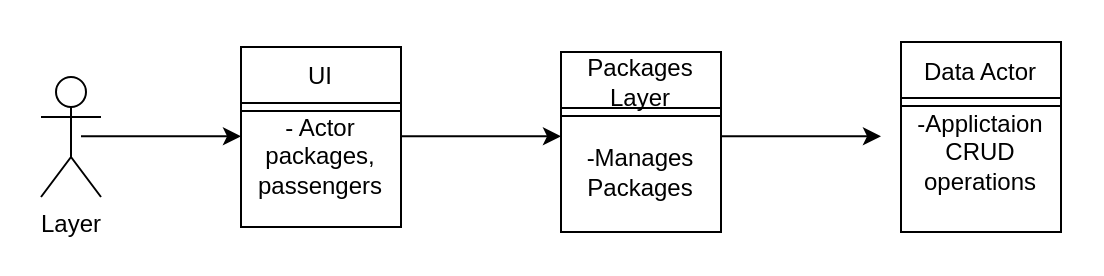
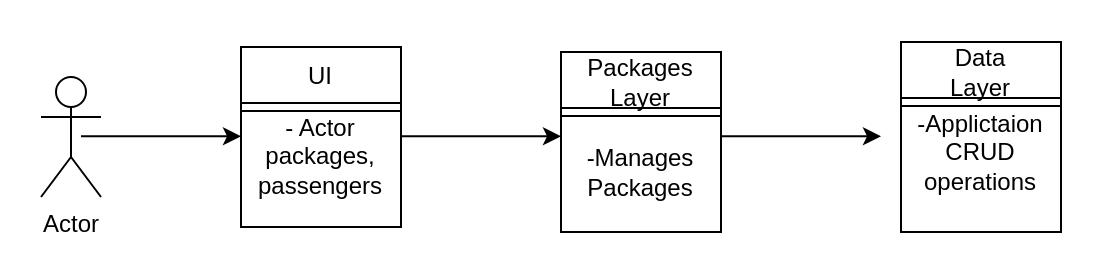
node "Data Actor": label "Data Actor" -> "Data Layer"
node "Layer": label "Layer" -> "Actor"
